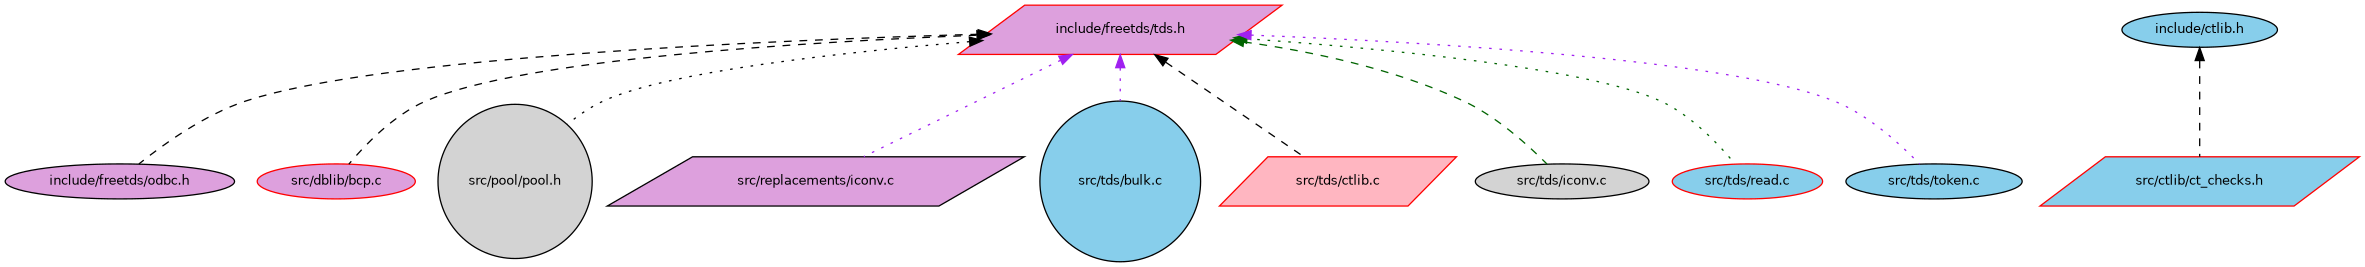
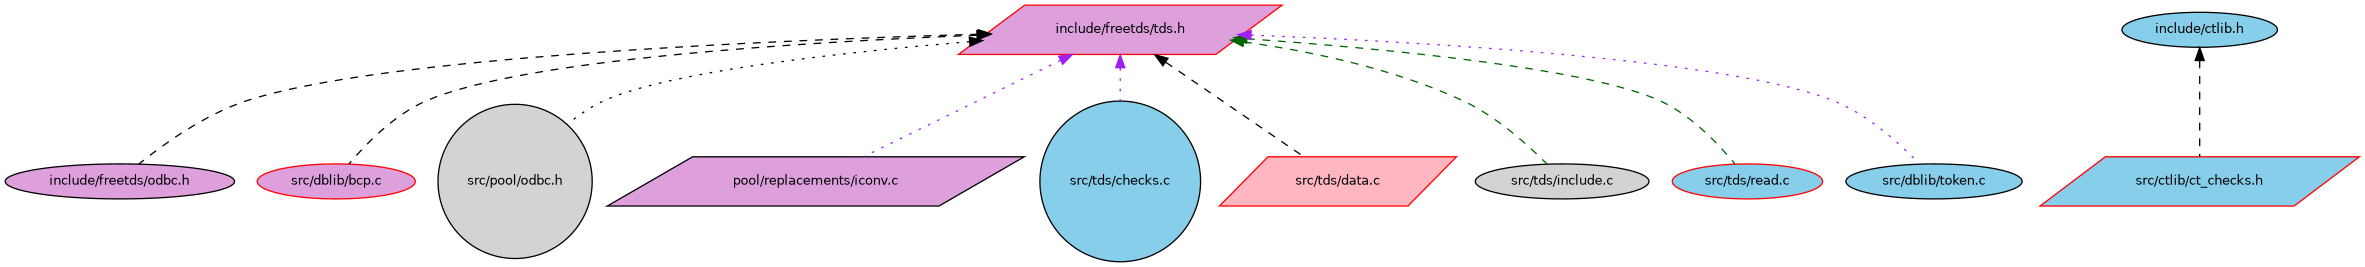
edge "src/tds/read.c" -> "include/freetds/tds.h": style dotted -> dashed
node "src/pool/pool.h": label "src/pool/pool.h" -> "src/pool/odbc.h"
node "src/replacements/iconv.c": label "src/replacements/iconv.c" -> "pool/replacements/iconv.c"
node "src/tds/bulk.c": label "src/tds/bulk.c" -> "src/tds/checks.c"
node "src/tds/ctlib.c": label "src/tds/ctlib.c" -> "src/tds/data.c"
node "src/tds/iconv.c": label "src/tds/iconv.c" -> "src/tds/include.c"
node "src/tds/token.c": label "src/tds/token.c" -> "src/dblib/token.c"
